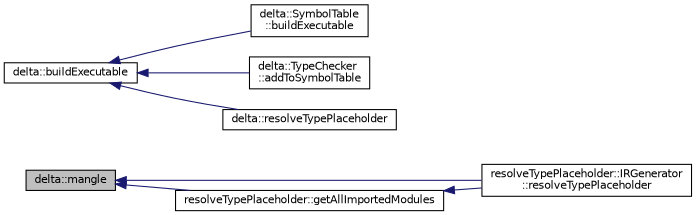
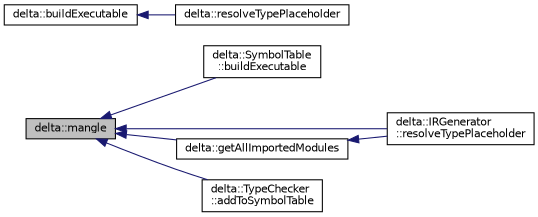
edge "delta::SymbolTable ::buildExecutable" -> "delta::buildExecutable": now "delta::SymbolTable ::buildExecutable" -> "delta::mangle"
edge "delta::TypeChecker ::addToSymbolTable" -> "delta::buildExecutable": now "delta::TypeChecker ::addToSymbolTable" -> "delta::mangle"
node "resolveTypePlaceholder::IRGenerator ::resolveTypePlaceholder": label "resolveTypePlaceholder::IRGenerator ::resolveTypePlaceholder" -> "delta::IRGenerator ::resolveTypePlaceholder"
node "resolveTypePlaceholder::getAllImportedModules": label "resolveTypePlaceholder::getAllImportedModules" -> "delta::getAllImportedModules"
